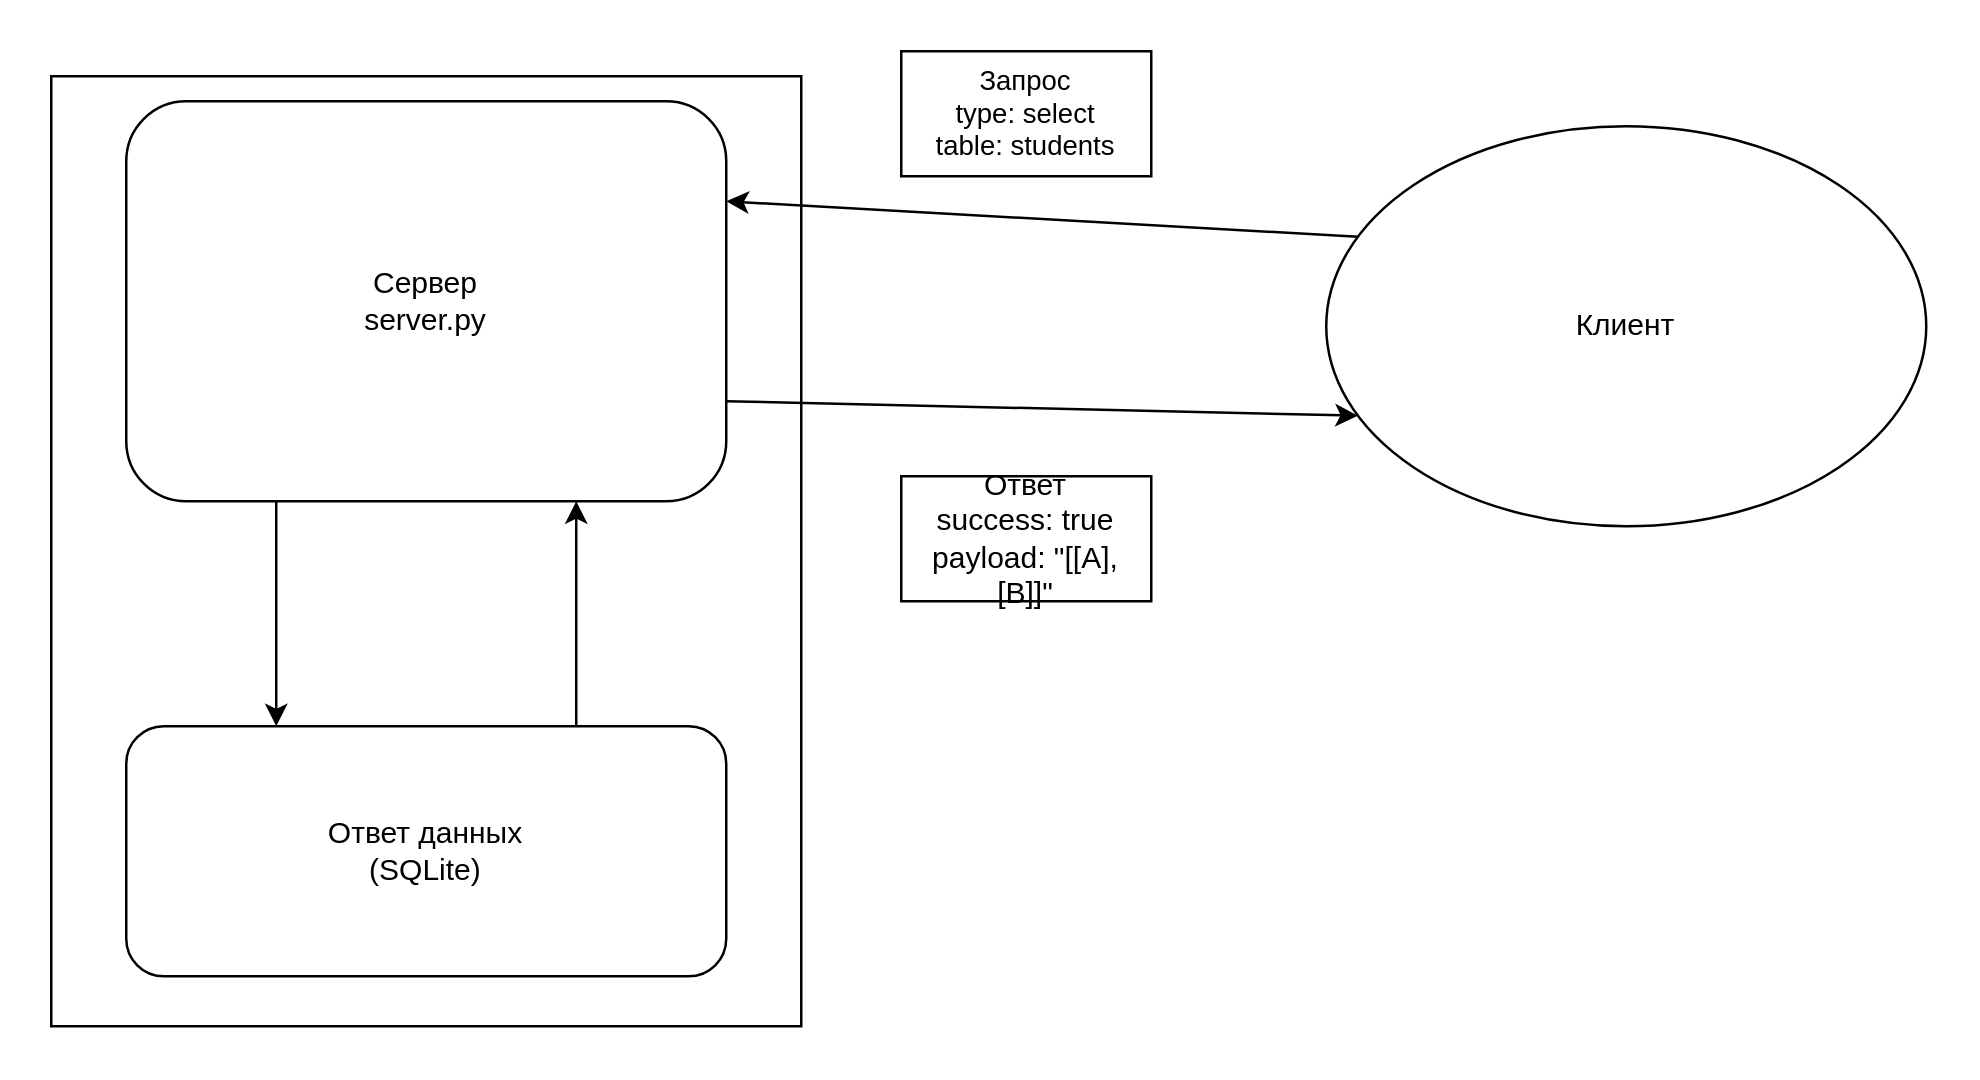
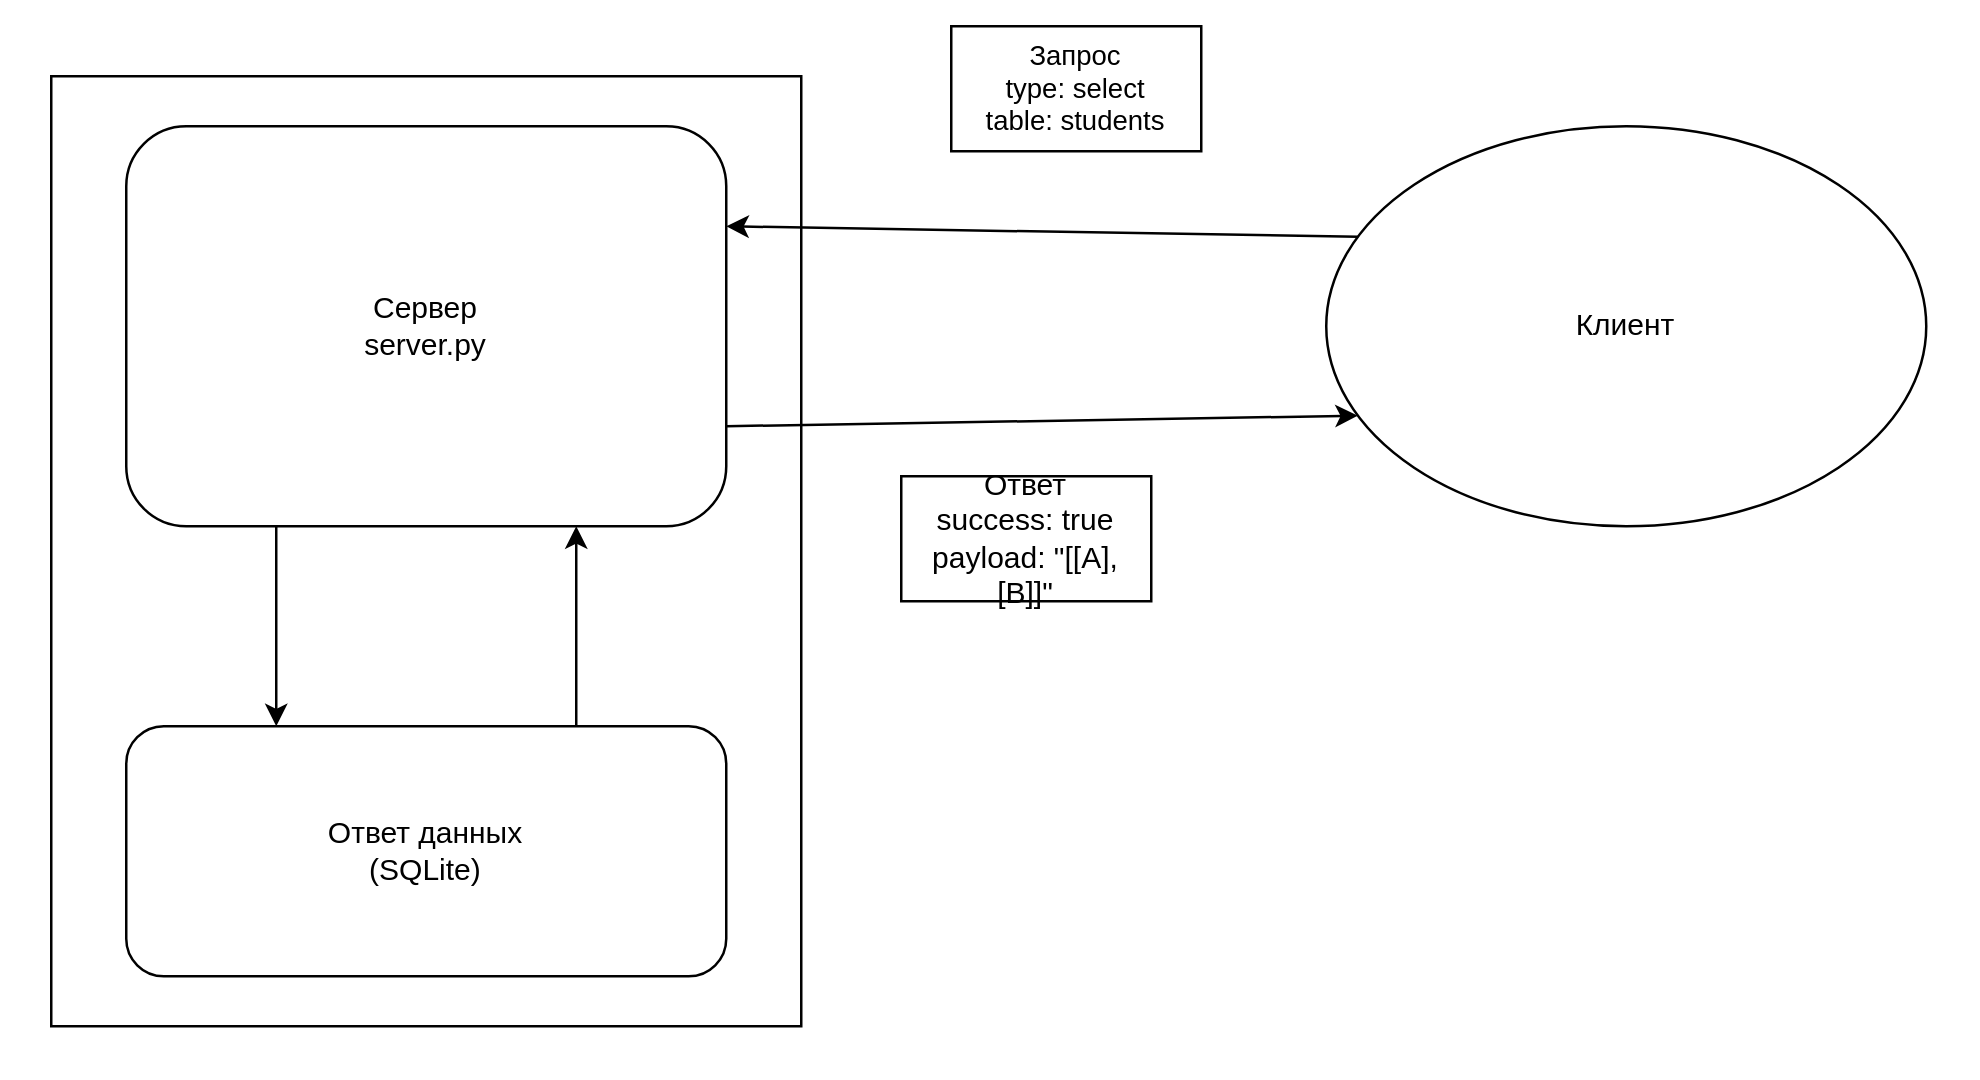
node "Запрос type: select table: students": moved (1026, 114) -> (1076, 89)
node "Сервер server.py": moved (426, 301) -> (426, 326)
